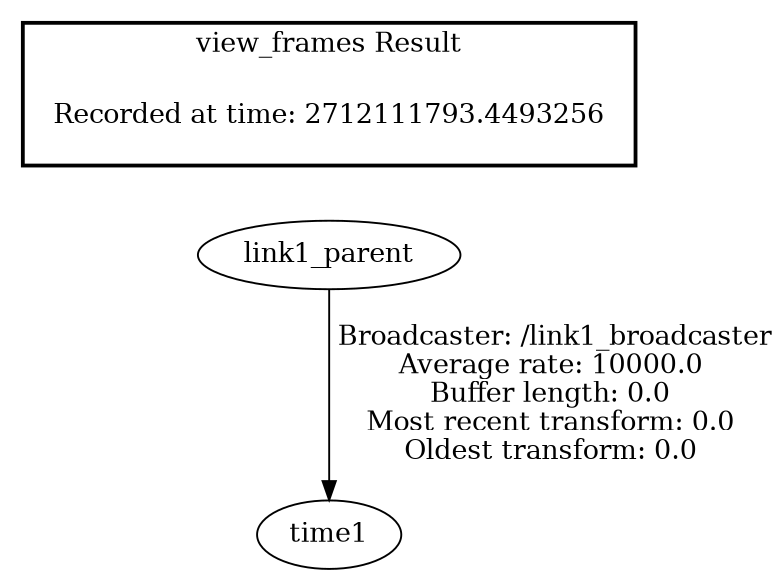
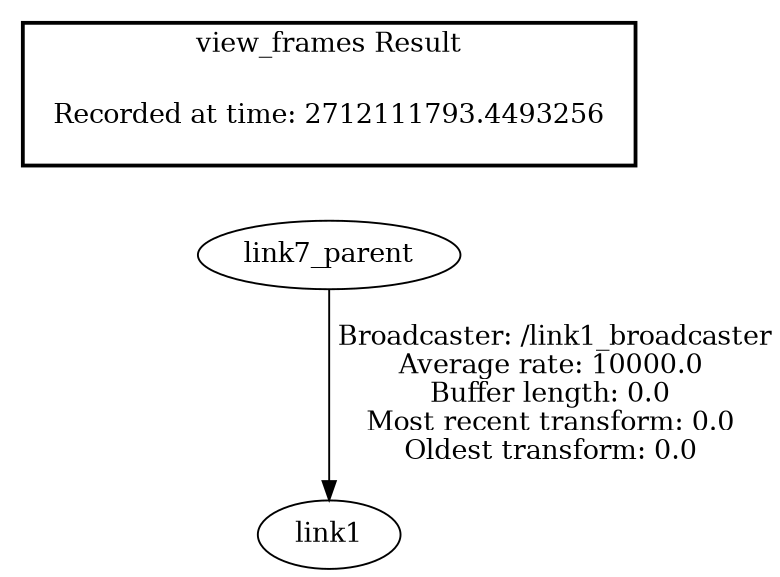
node "link1_parent": label "link1_parent" -> "link7_parent"
node "time1": label "time1" -> "link1"
